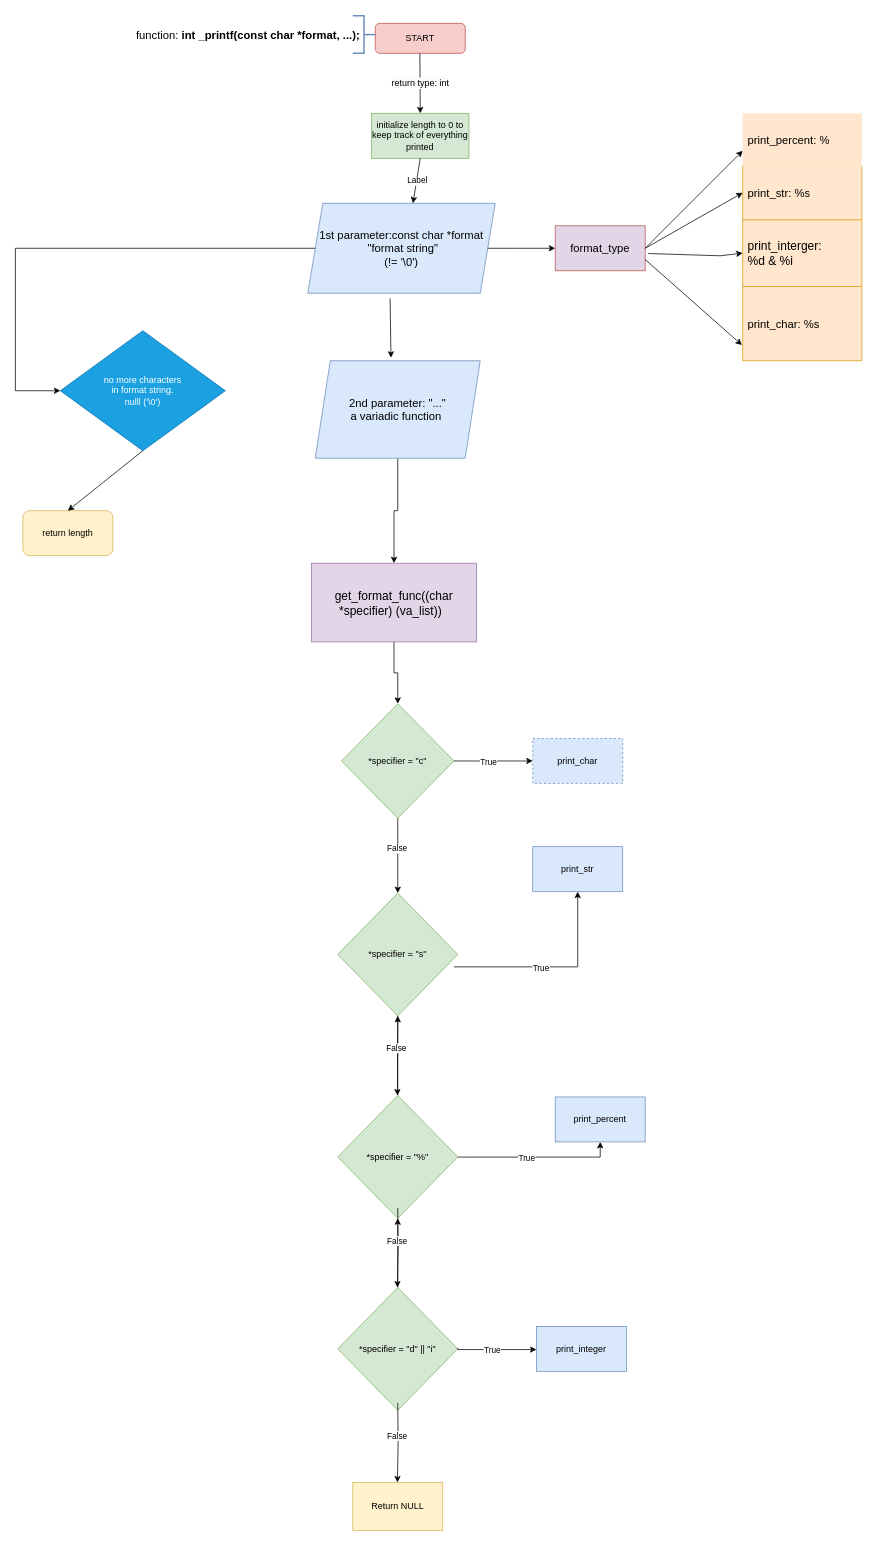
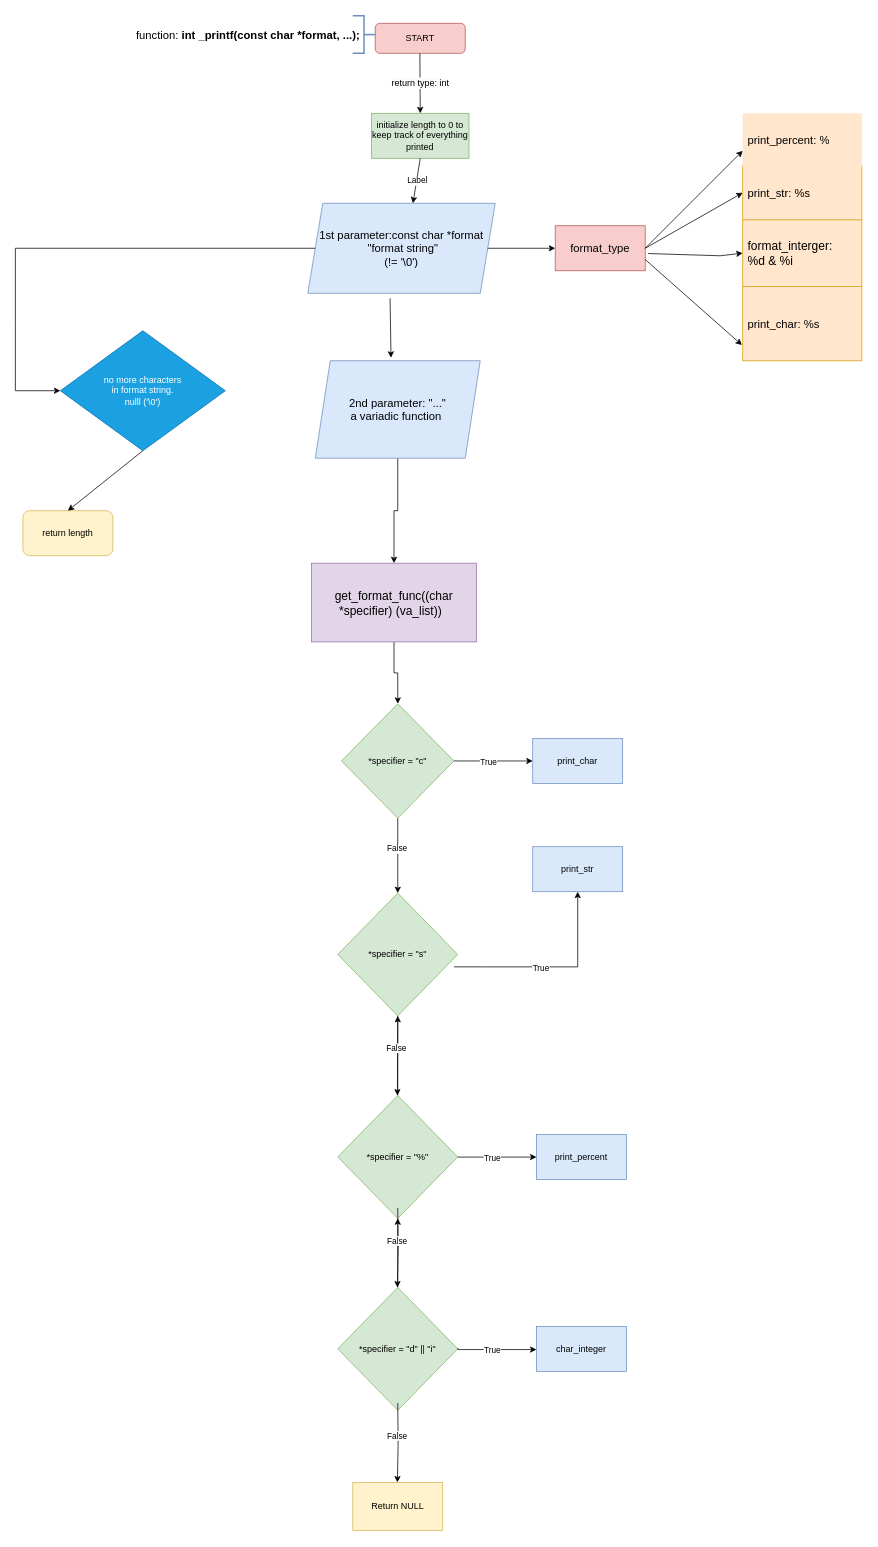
node "format_type": fillcolor #e1d5e7 -> #f8cecc
node "print_interger: %d & %i": label "print_interger: %d & %i" -> "format_interger: %d & %i"
node "print_char": style dashed -> solid
node "print_percent": moved (600, 1119) -> (582, 1157)
node "print_integer": label "print_integer" -> "char_integer"
